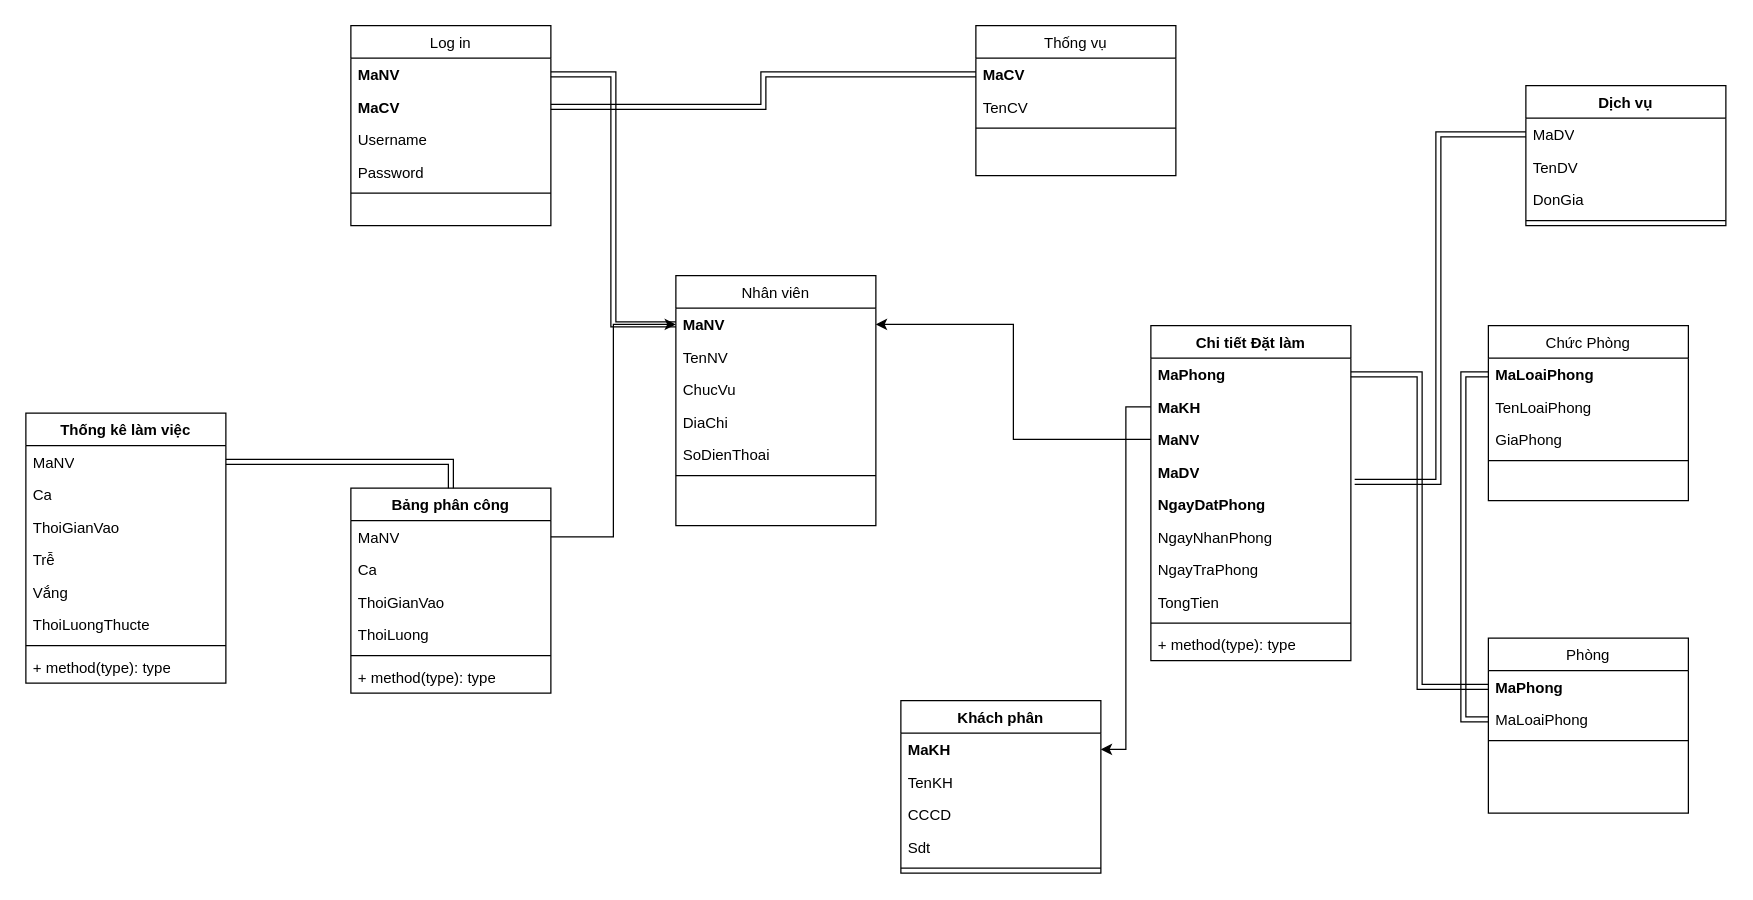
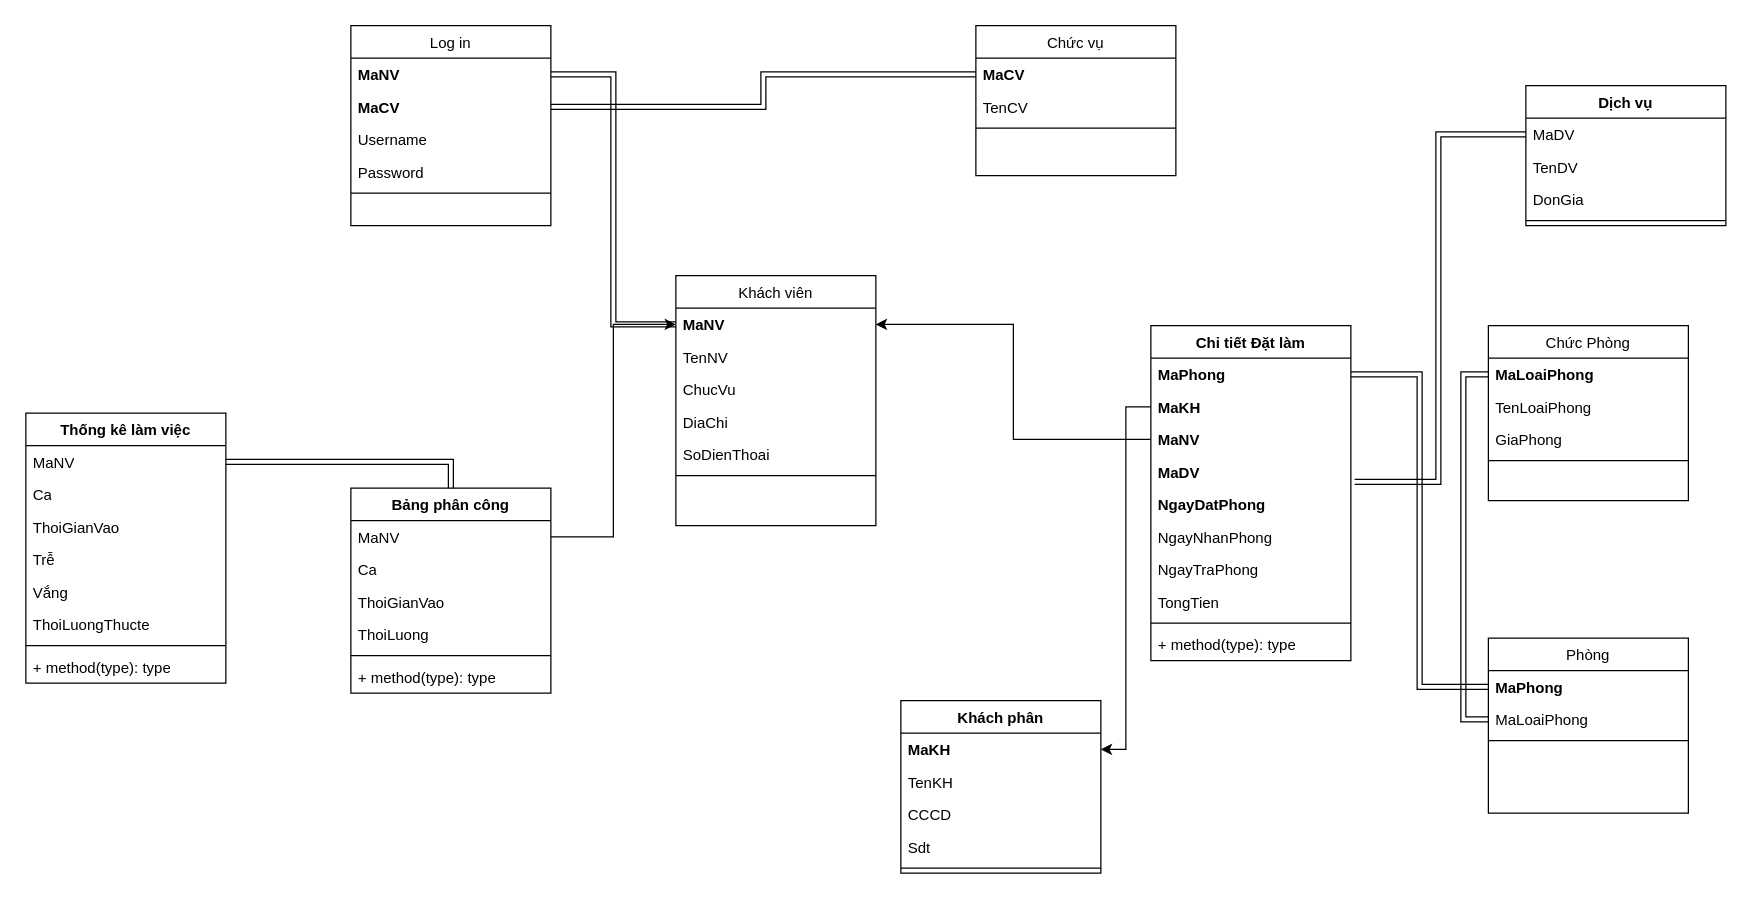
node "Thống vụ": label "Thống vụ" -> "Chức vụ"
node "Nhân viên": label "Nhân viên" -> "Khách viên"
